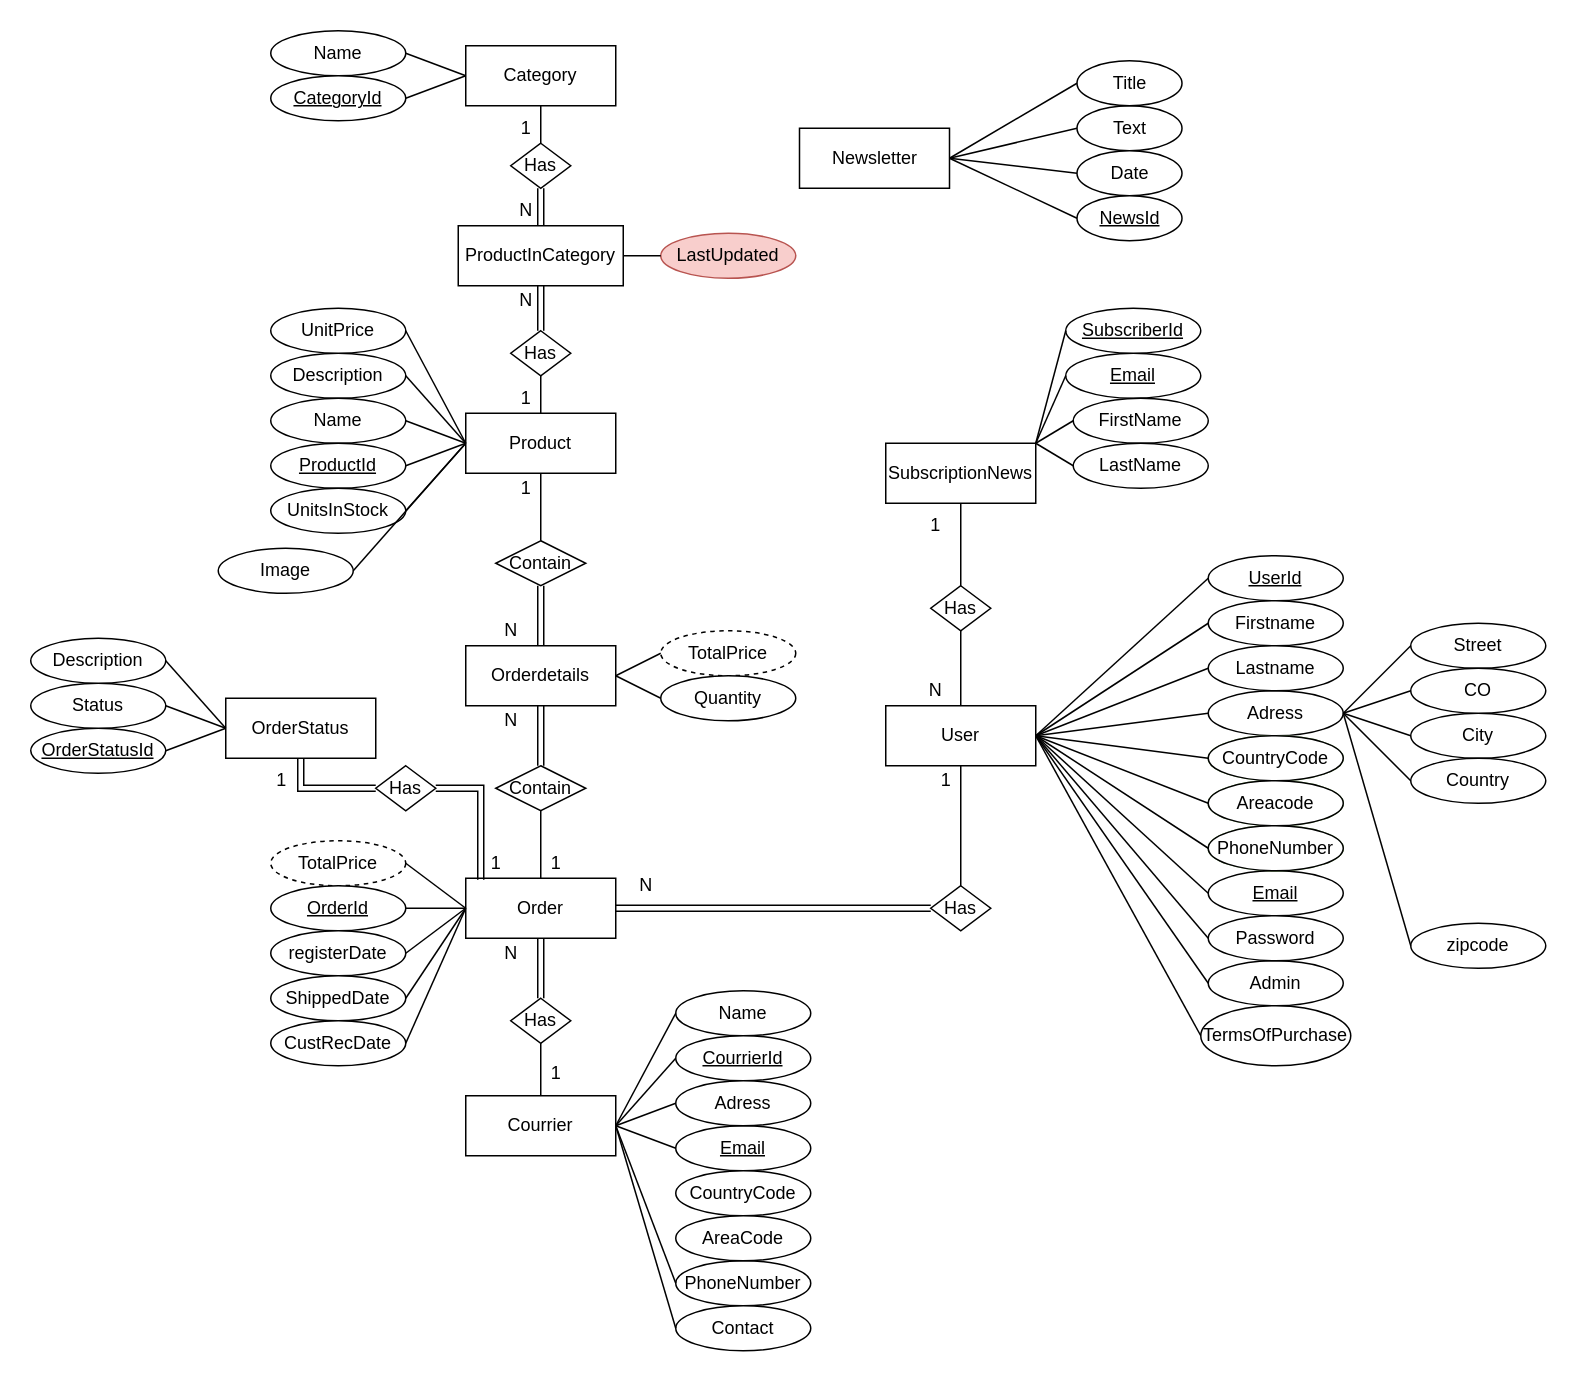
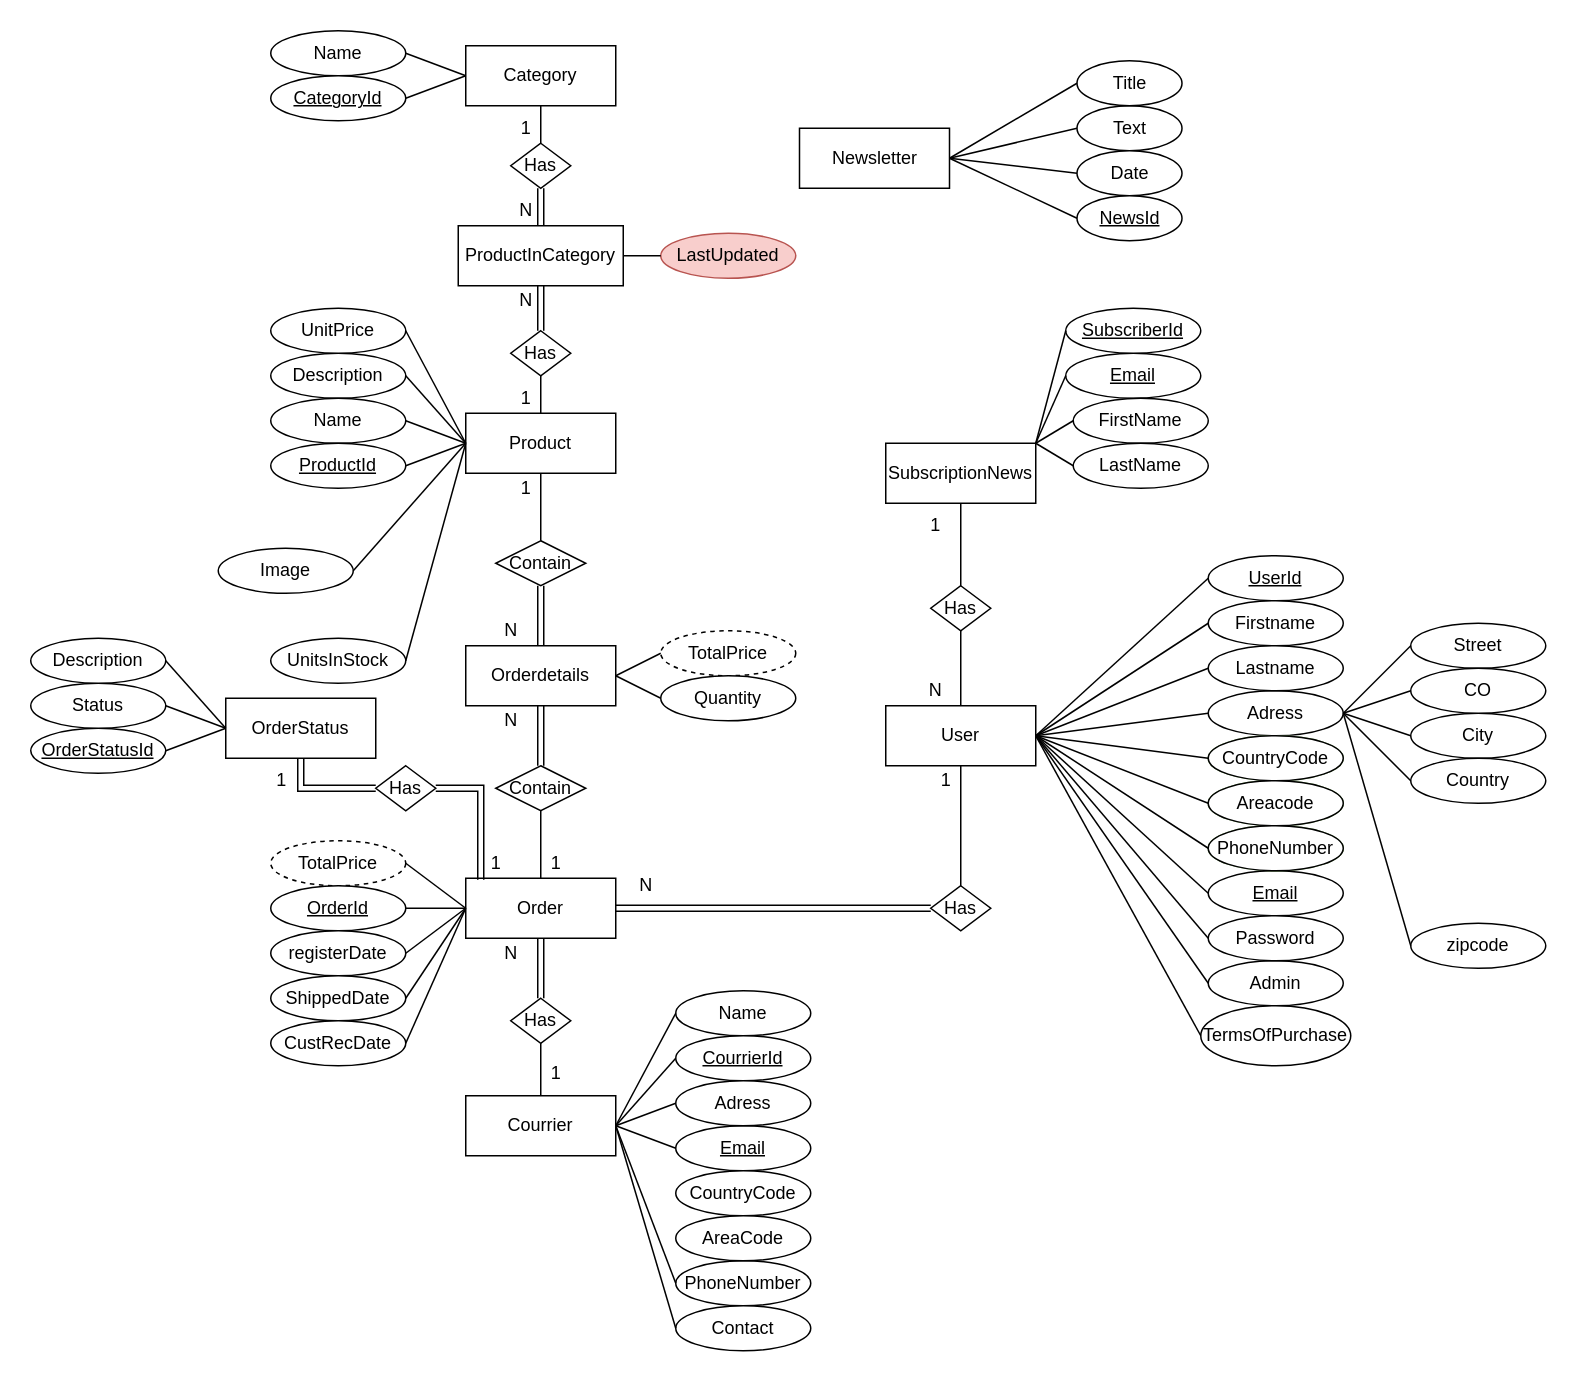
node "UnitsInStock": moved (338, 511) -> (338, 661)
